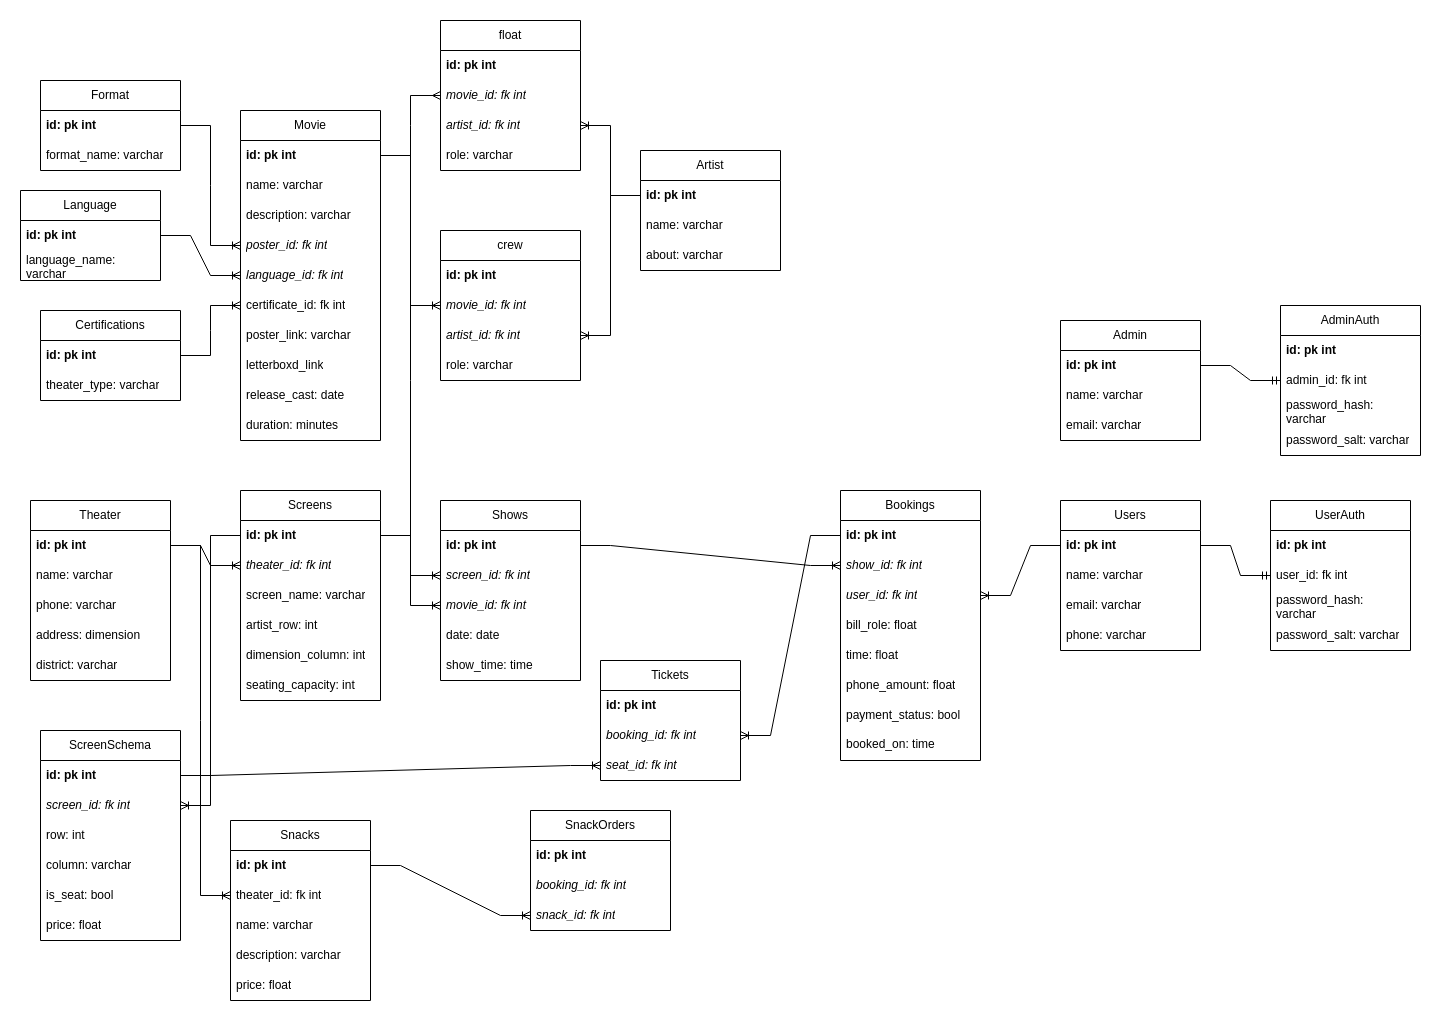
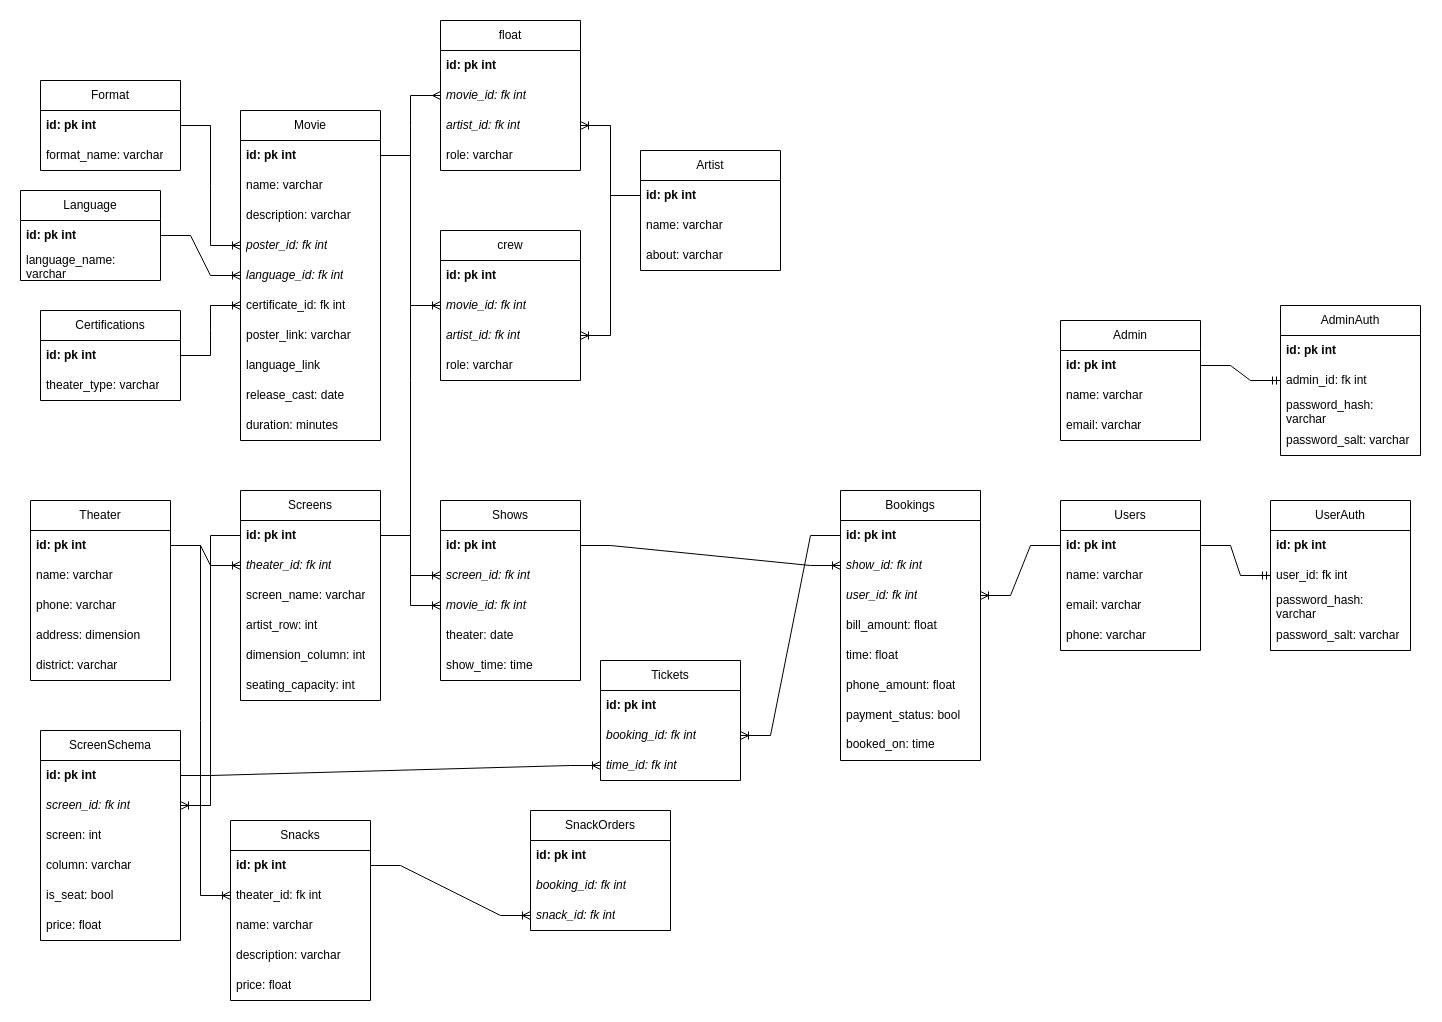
node "letterboxd_link": label "letterboxd_link" -> "language_link"
node "bill_role: float": label "bill_role: float" -> "bill_amount: float"
node "date: date": label "date: date" -> "theater: date"
node "seat_id: fk int": label "seat_id: fk int" -> "time_id: fk int"
node "row: int": label "row: int" -> "screen: int"
